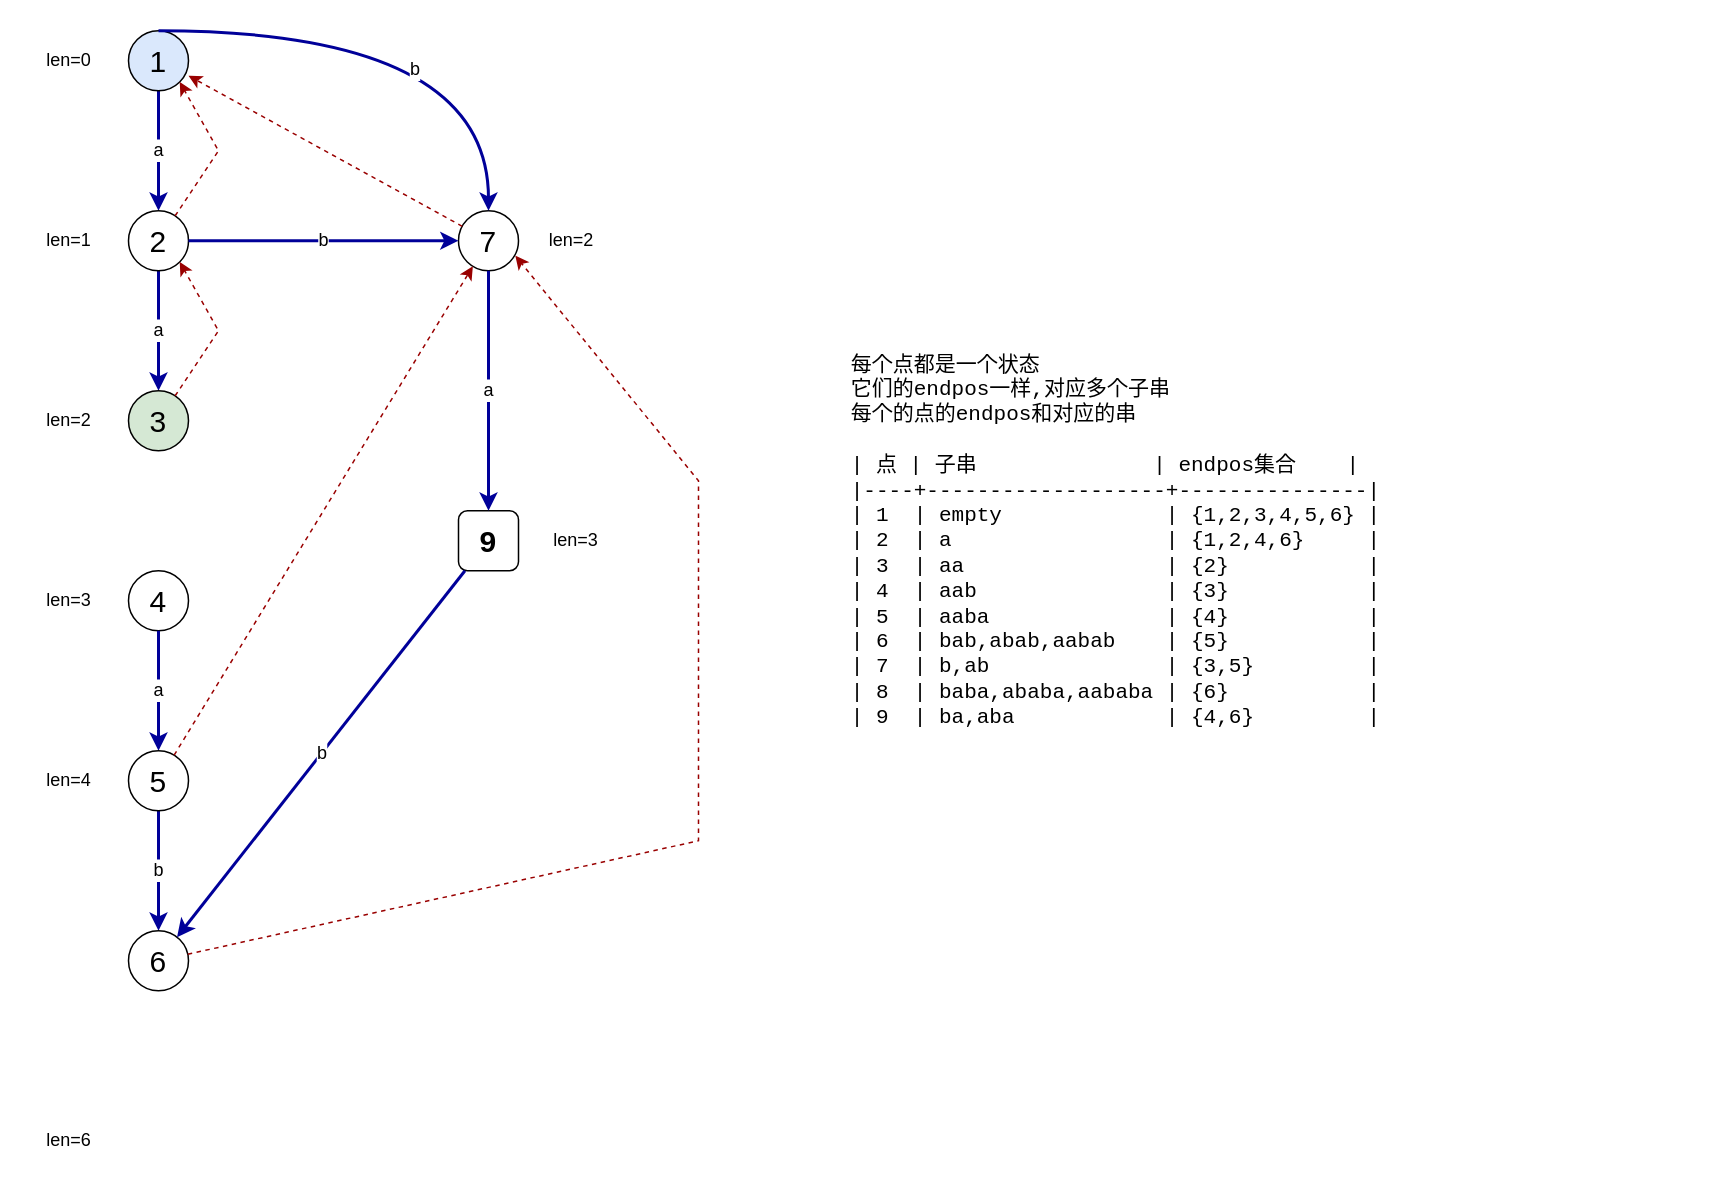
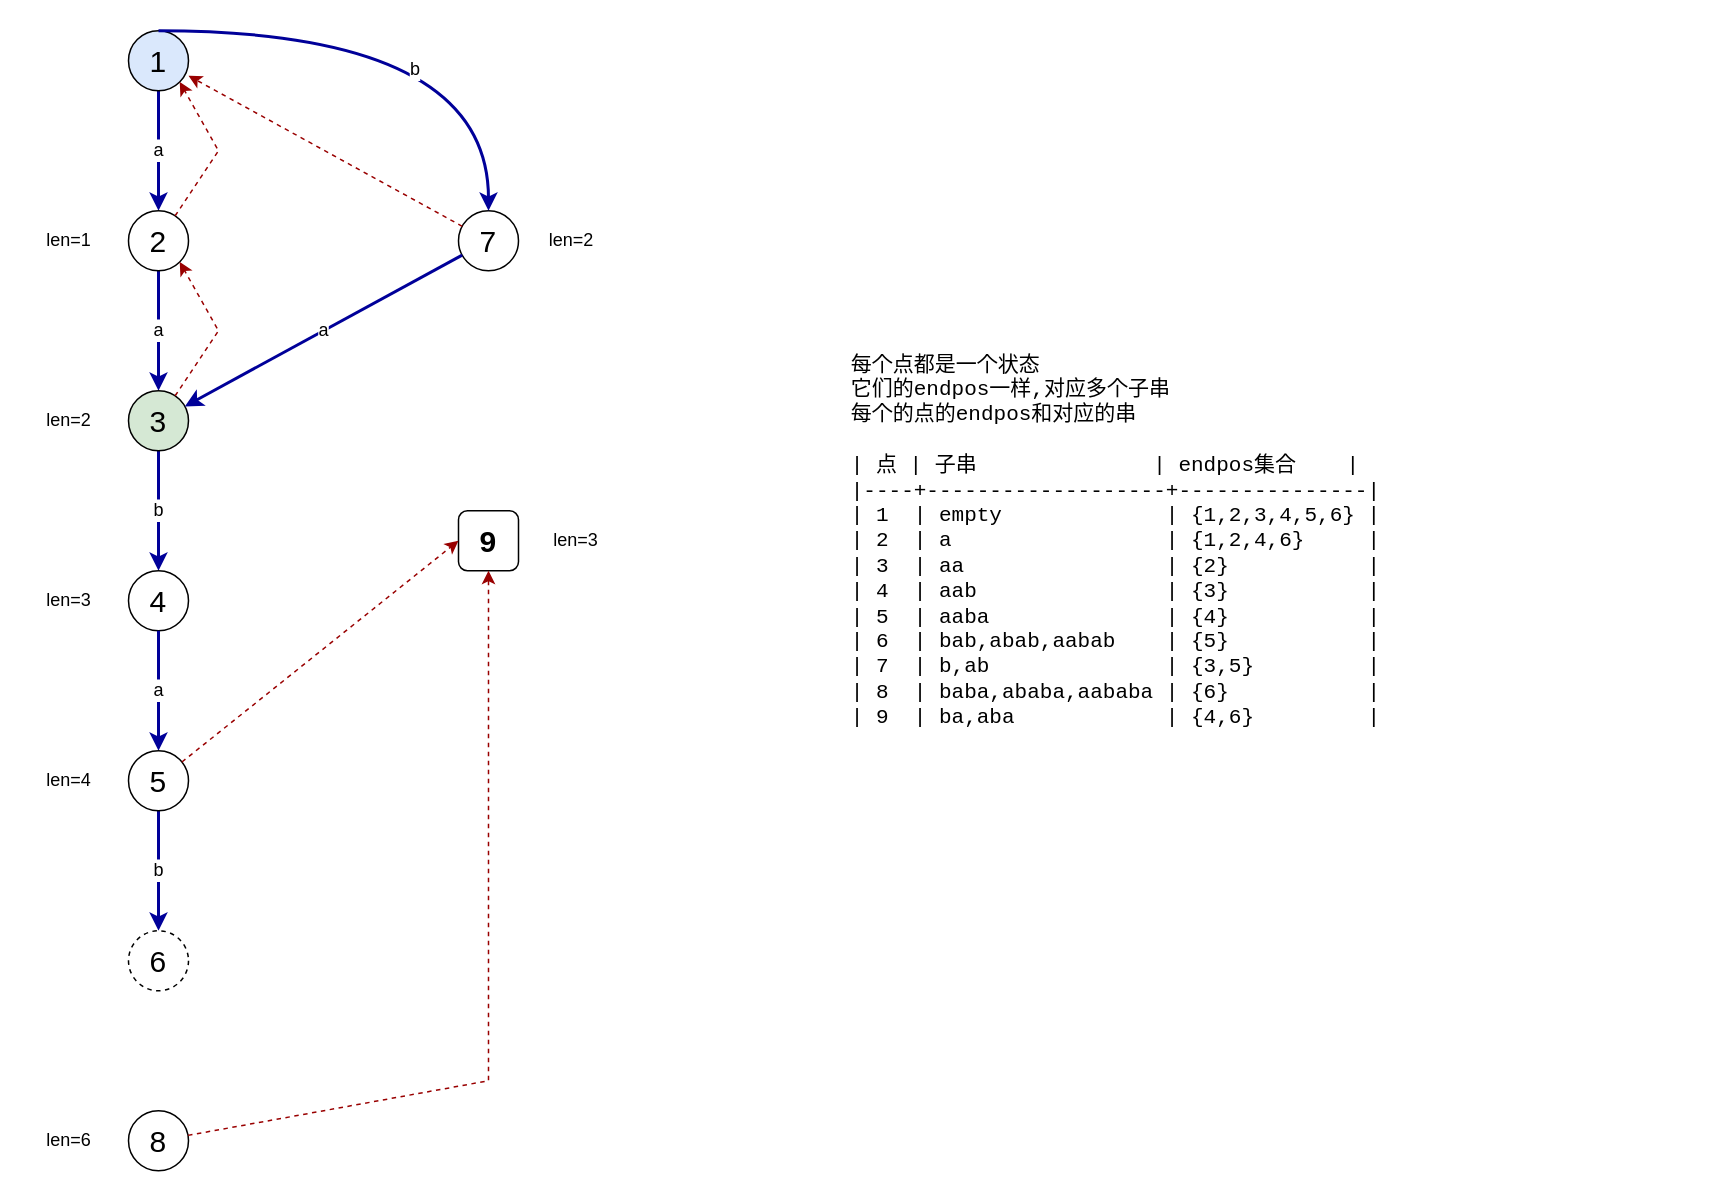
node "len=0": removed
edge "2" -> "7": removed, label "b"
edge "7" -> "9": now "7" -> "3"
edge "3" -> "4": added, label "b"
edge "5" -> "7": now "5" -> "9"
edge "9" -> "6": removed, label "b"
edge "6" -> "7": removed
node "6": style solid -> dashed
edge "8" -> "9": added
node "8": added
